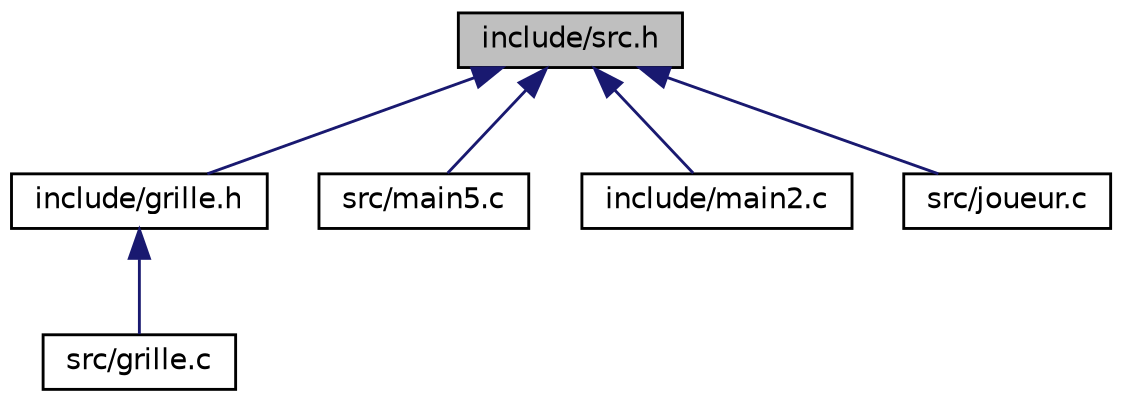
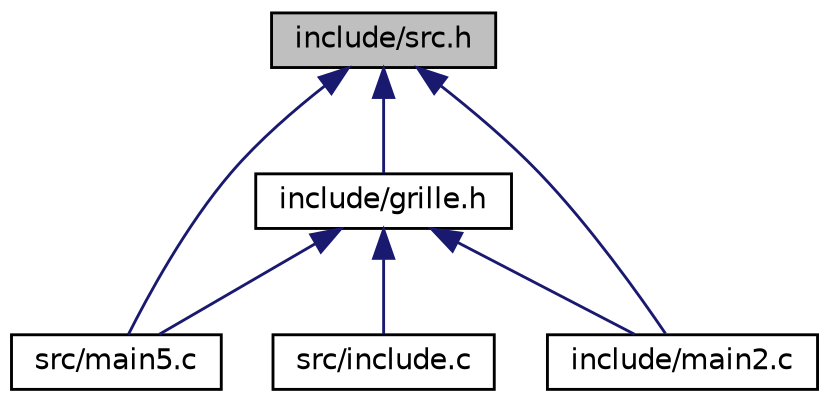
node "src/joueur.c": removed
edge "include/main2.c" -> "include/grille.h": added
edge "src/main5.c" -> "include/grille.h": added
node "src/grille.c": label "src/grille.c" -> "src/include.c"
